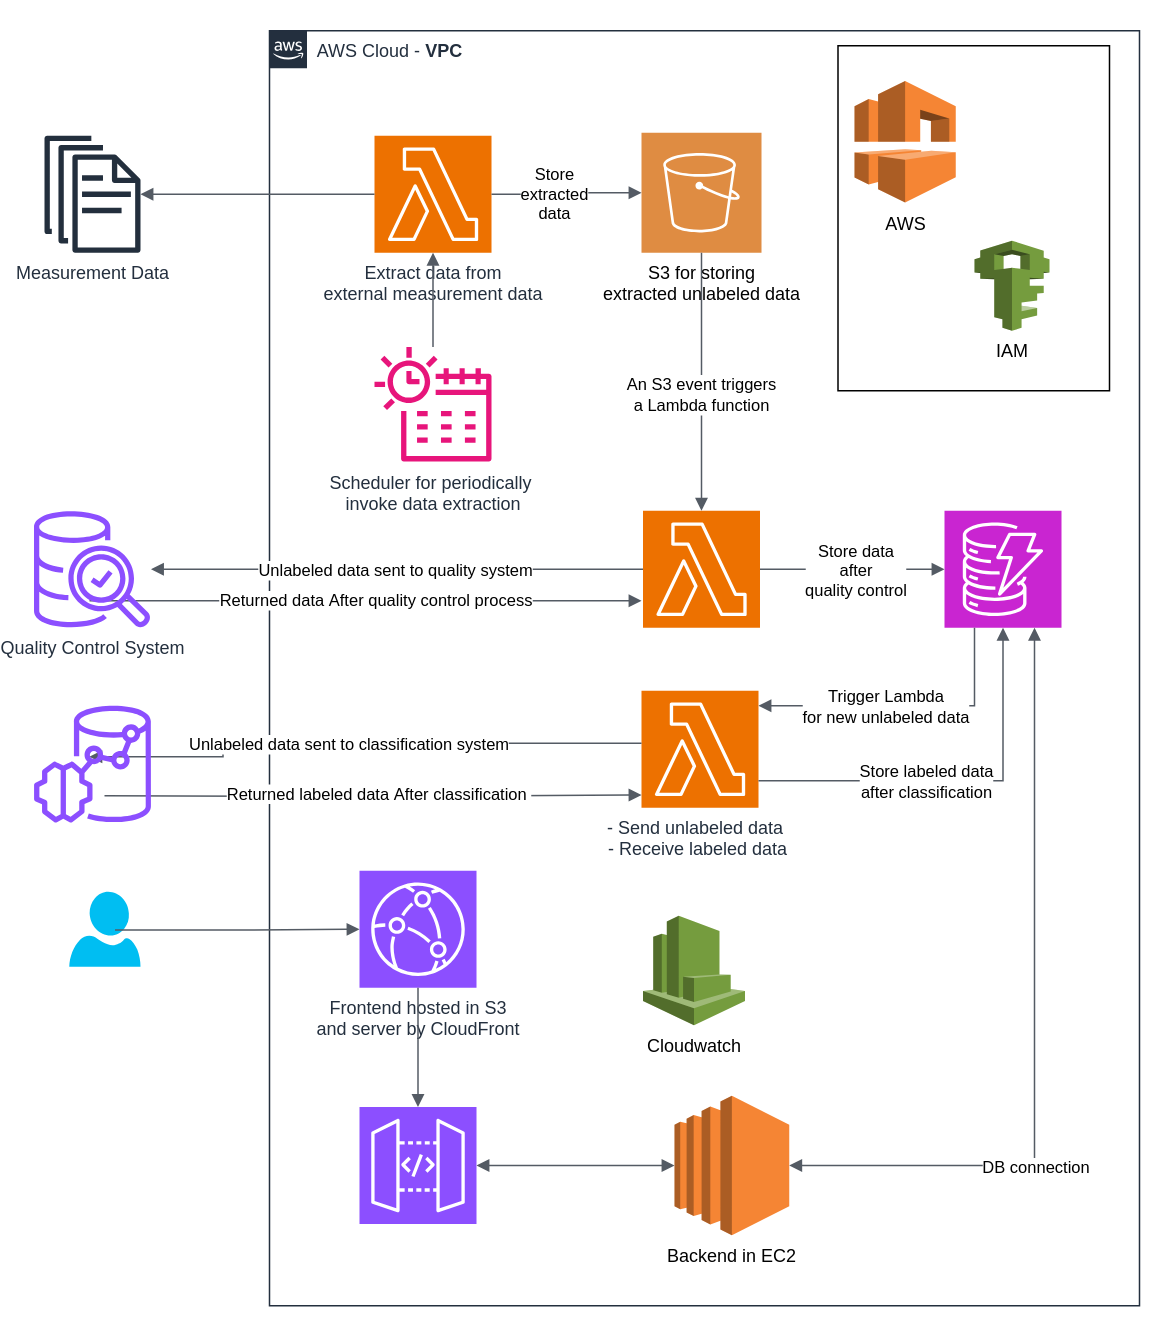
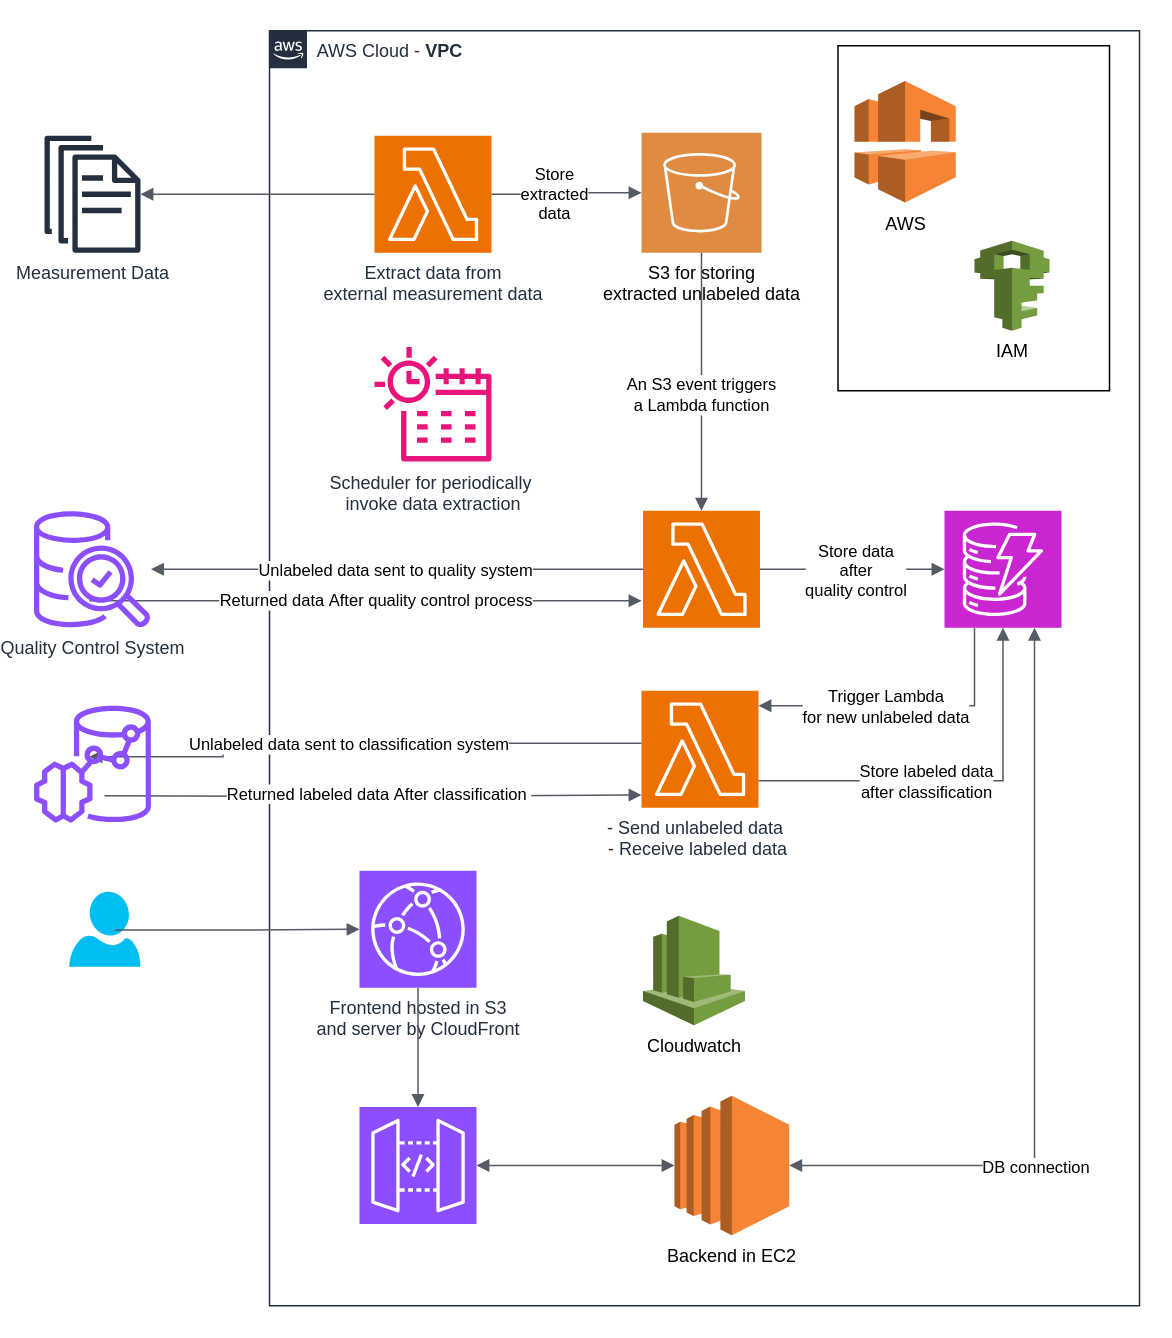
edge "Scheduler for periodically invoke data extraction" -> "Extract data from external measurement data": removed
